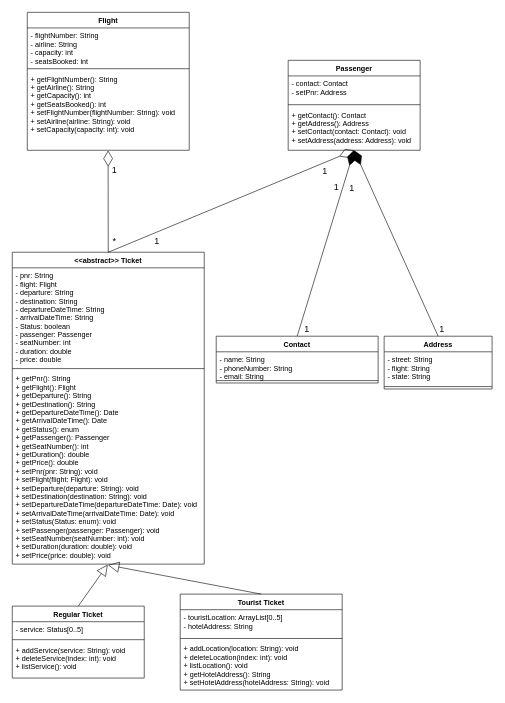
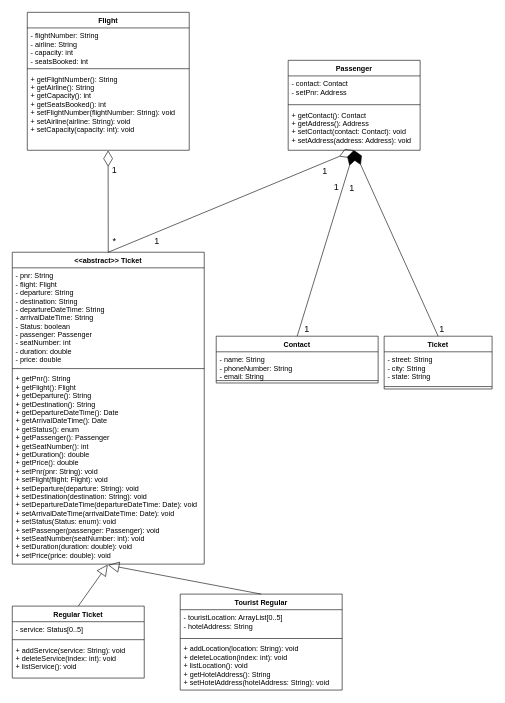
node "Address": label "Address" -> "Ticket"
node "- street: String - flight: String - state: String": label "- street: String - flight: String - state: String" -> "- street: String - city: String - state: String"
node "Tourist Ticket": label "Tourist Ticket" -> "Tourist Regular"
